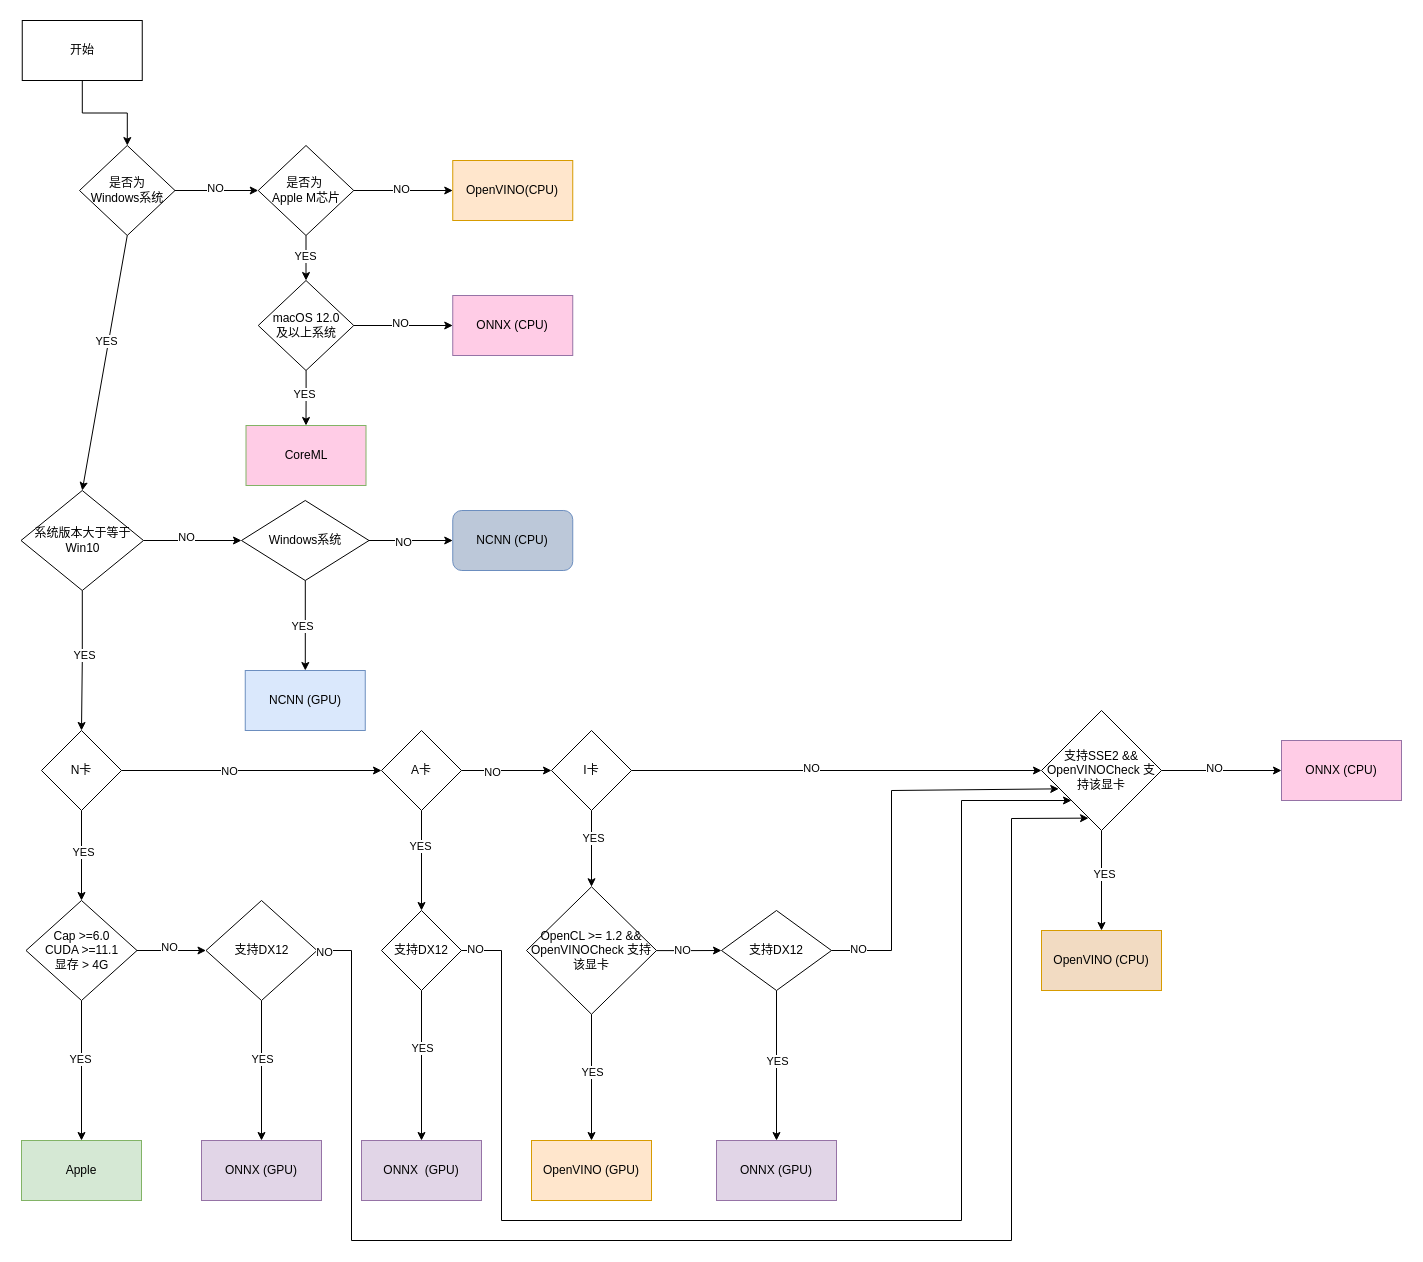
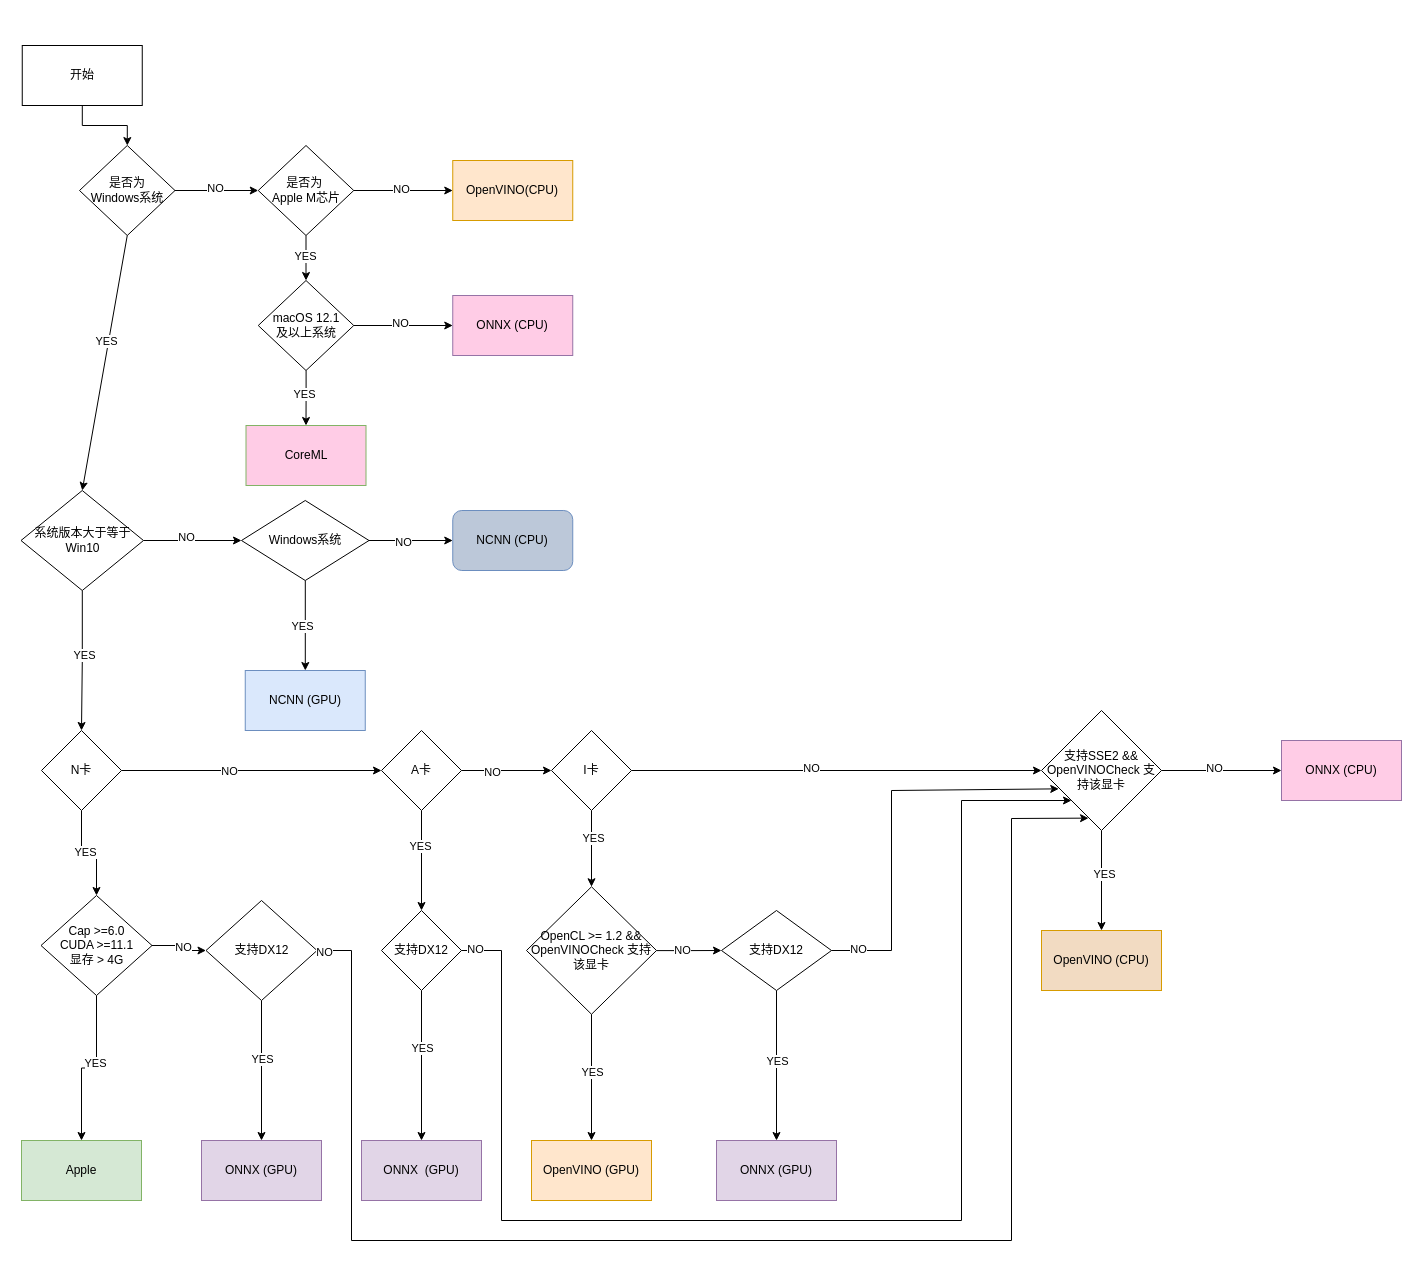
node "开始": moved (82, 51) -> (82, 76)
node "macOS 12.0 及以上系统": label "macOS 12.0 及以上系统" -> "macOS 12.1 及以上系统"
node "Cap >=6.0 CUDA >=11.1 显存 > 4G": moved (82, 951) -> (97, 946)
